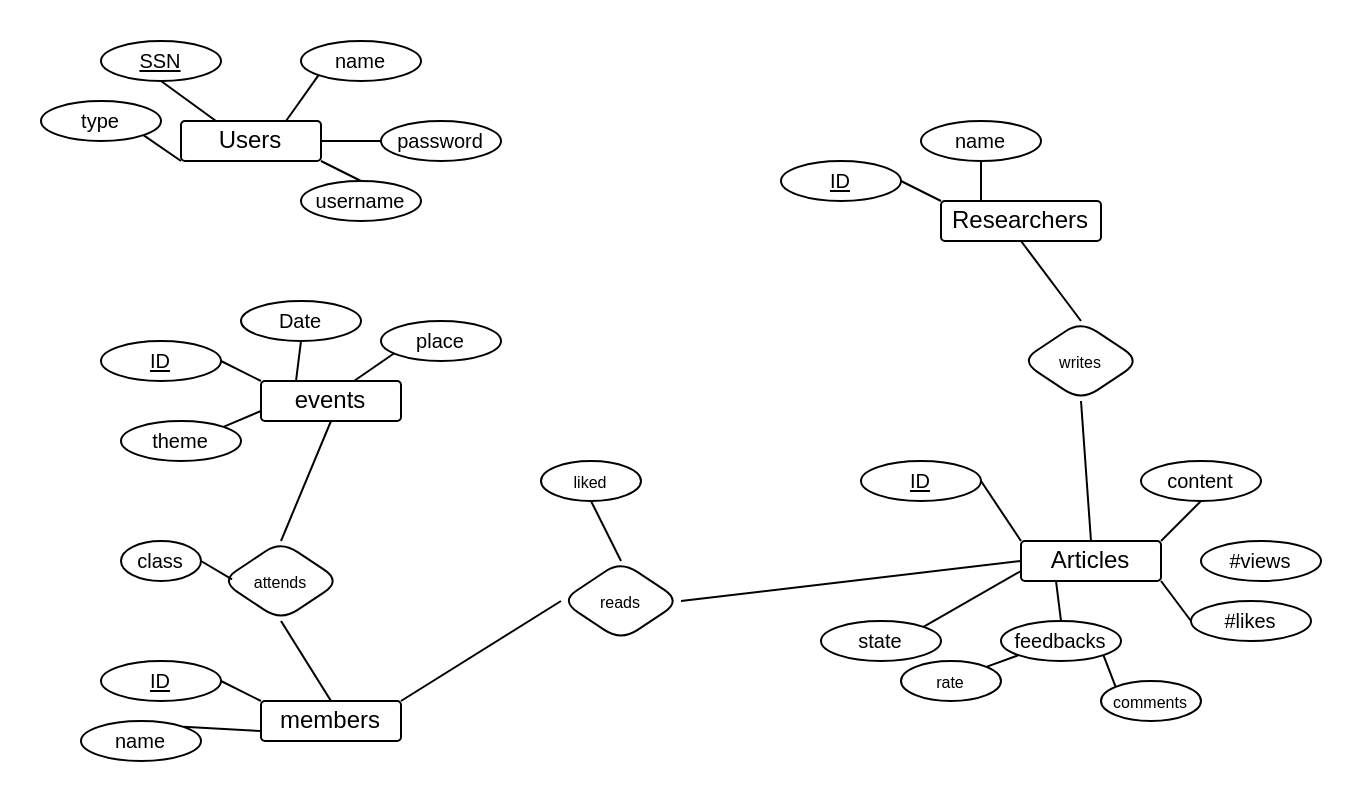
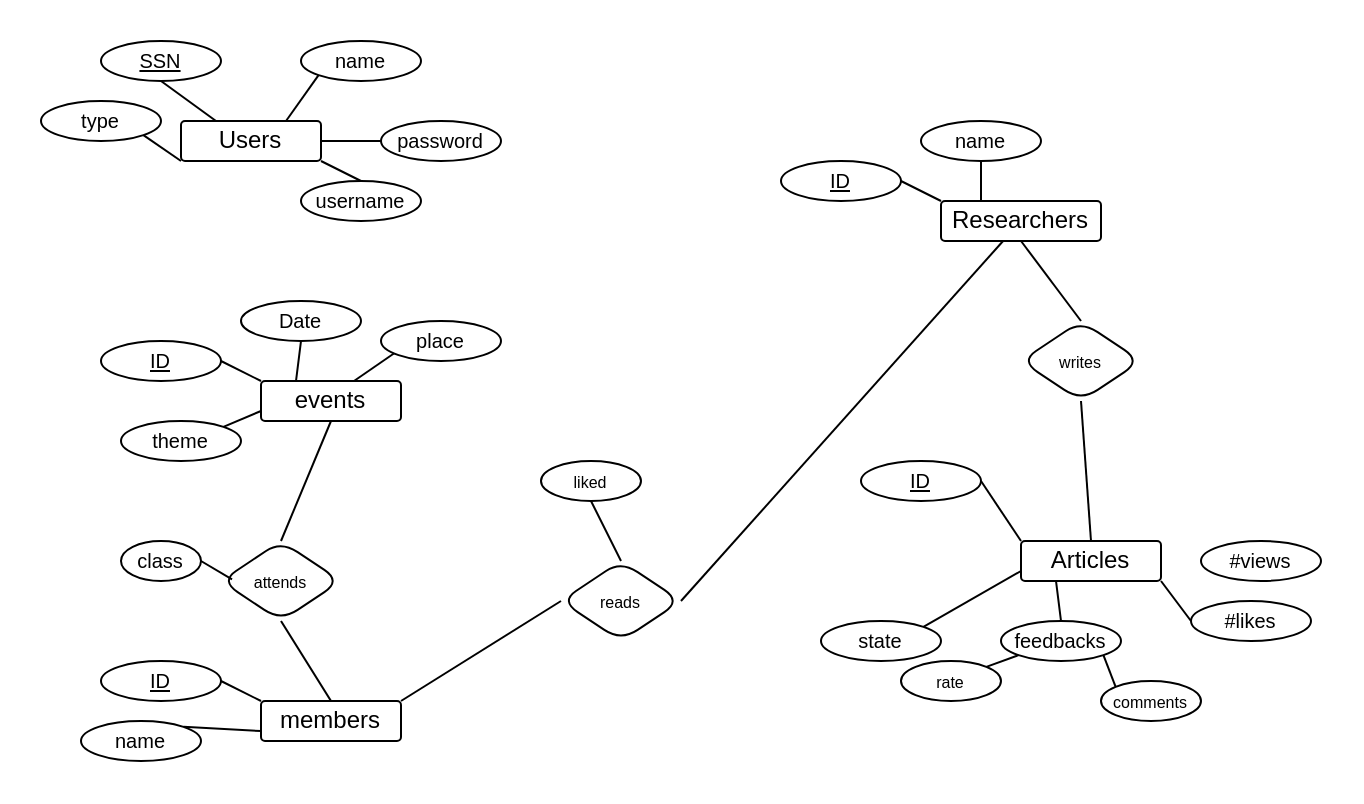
node "content": removed
edge "content" -- "Articles": removed
edge "Articles" -- "reads": now "Researchers" -- "reads"
